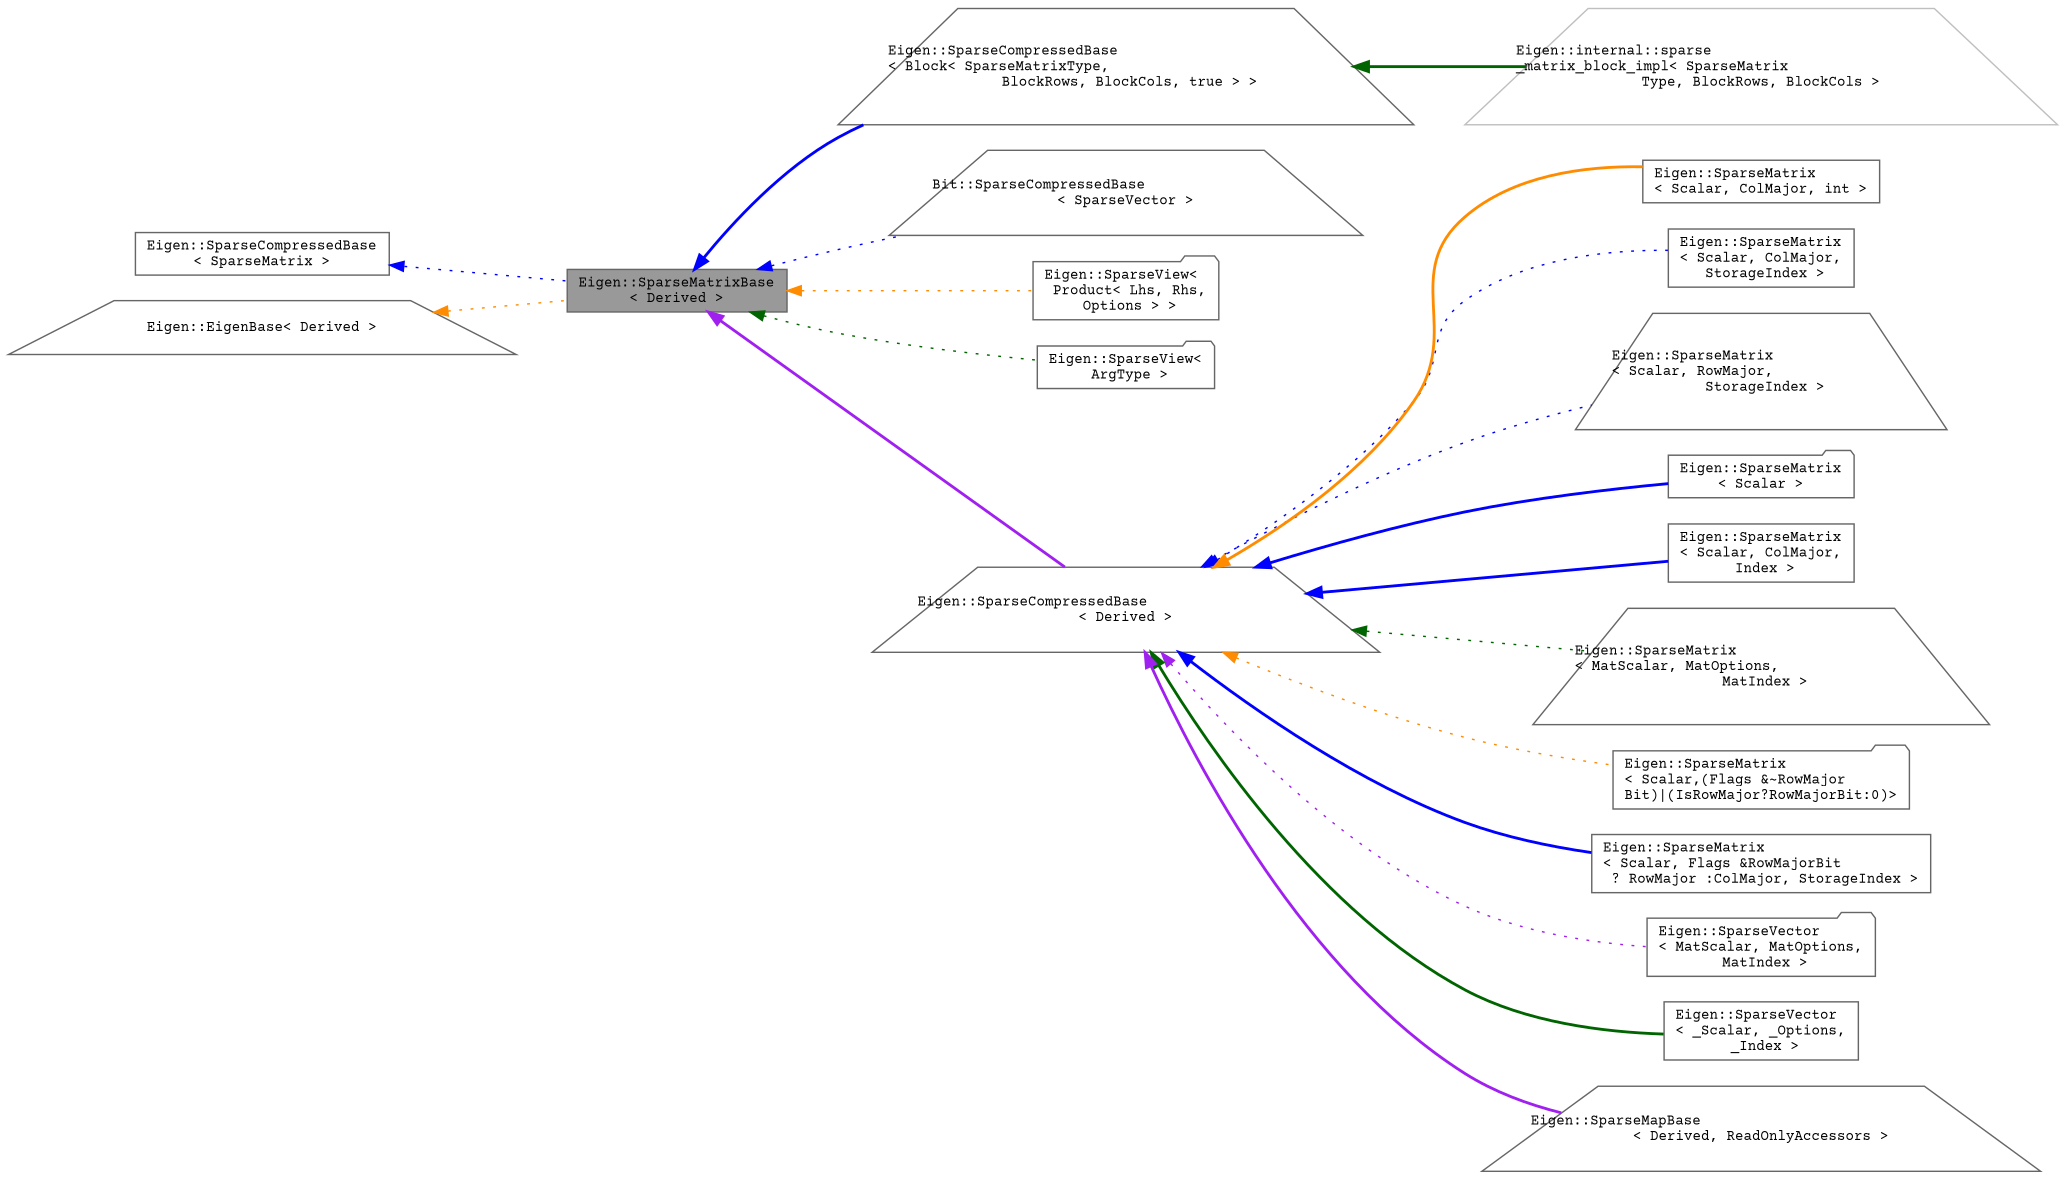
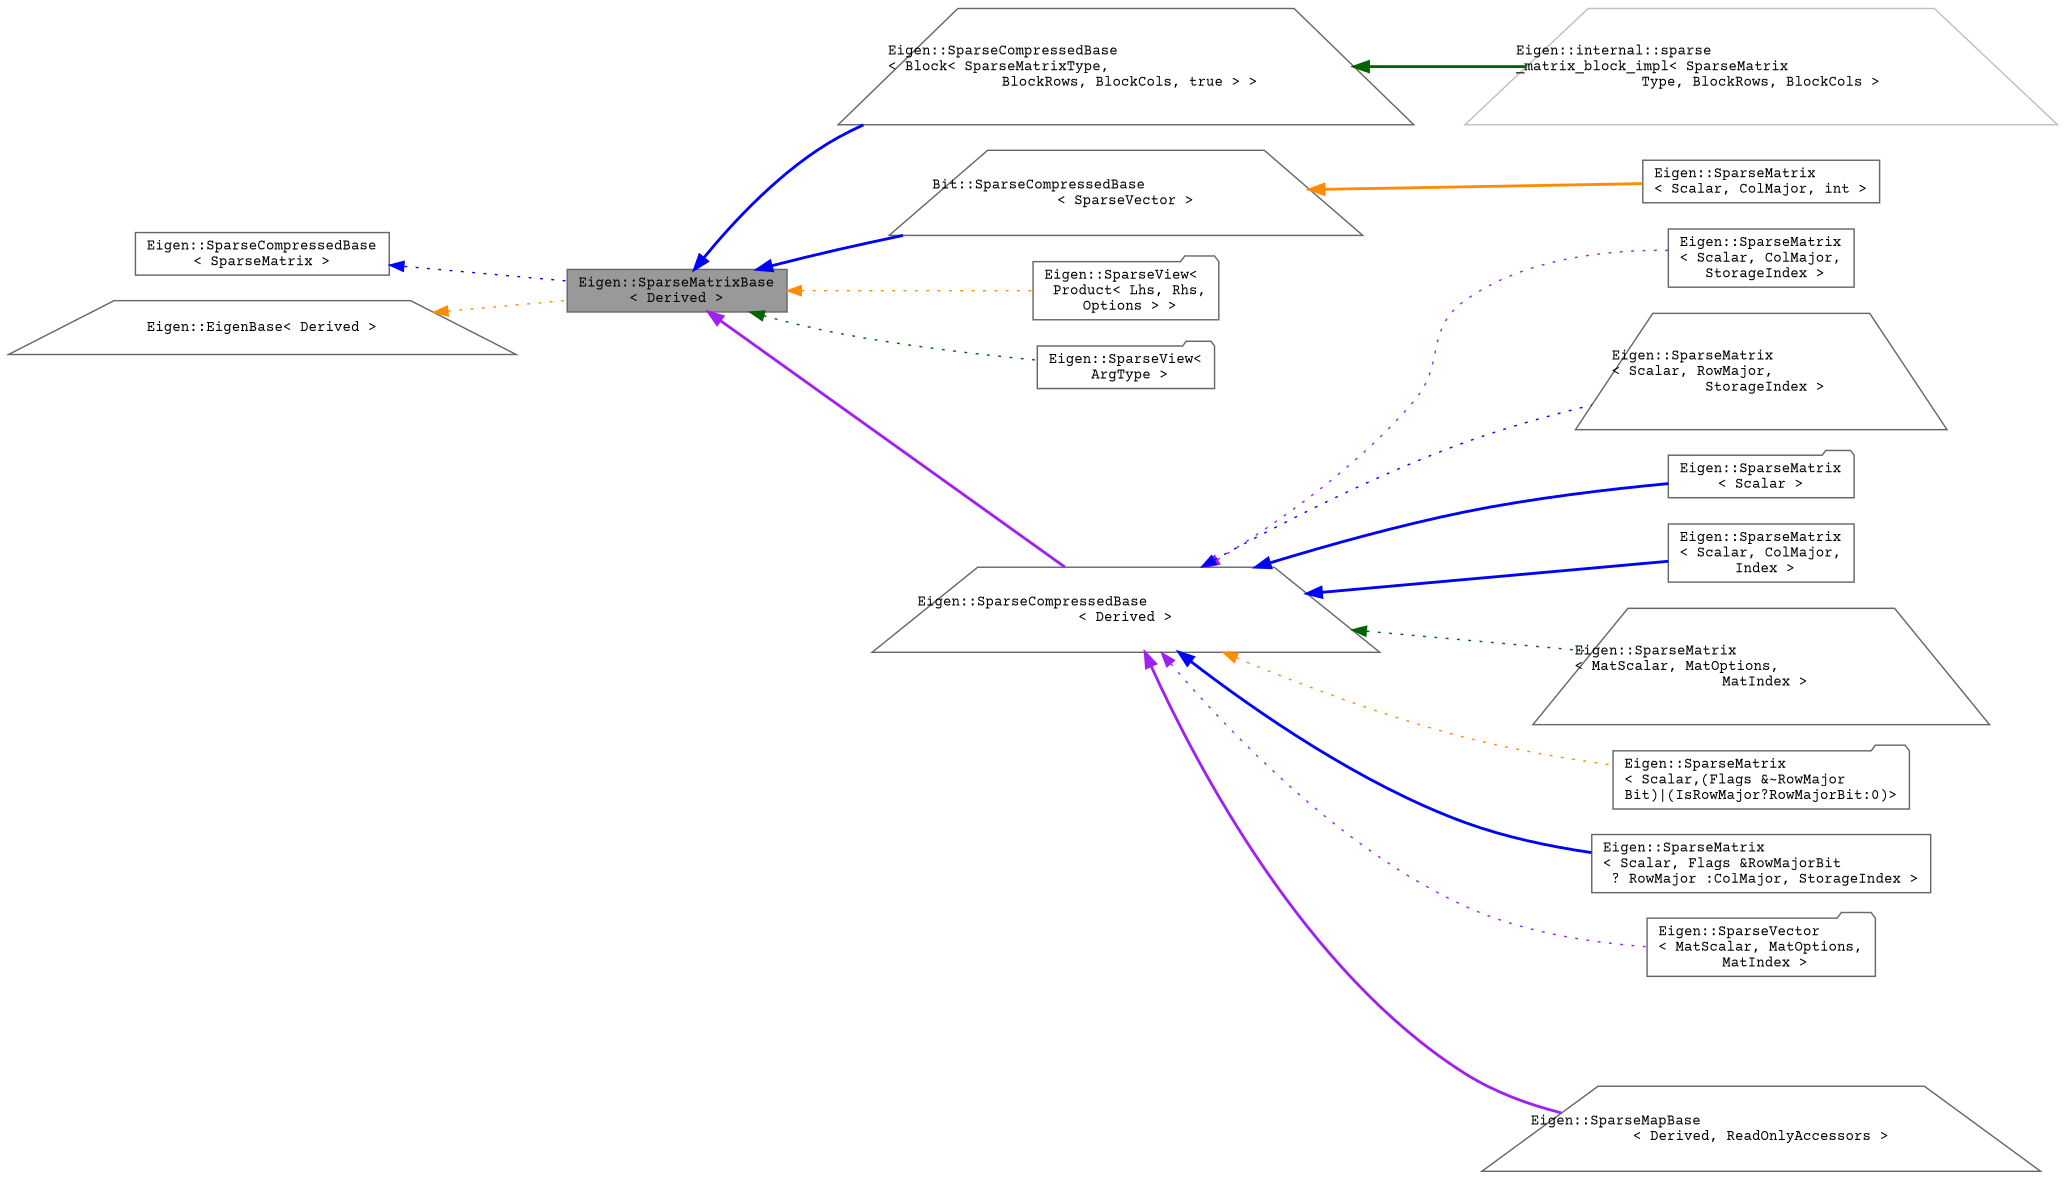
edge "Bit::SparseCompressedBase < SparseVector >" -> "Eigen::SparseMatrixBase < Derived >": style dotted -> bold
edge "Eigen::SparseMatrix < Scalar, ColMajor, int >" -> "Eigen::SparseCompressedBase < Derived >": now "Eigen::SparseMatrix < Scalar, ColMajor, int >" -> "Bit::SparseCompressedBase < SparseVector >"
edge "Eigen::SparseMatrix < Scalar, ColMajor, StorageIndex >" -> "Eigen::SparseCompressedBase < Derived >": color blue -> purple
node "Eigen::SparseVector < _Scalar, _Options, _Index >": removed
